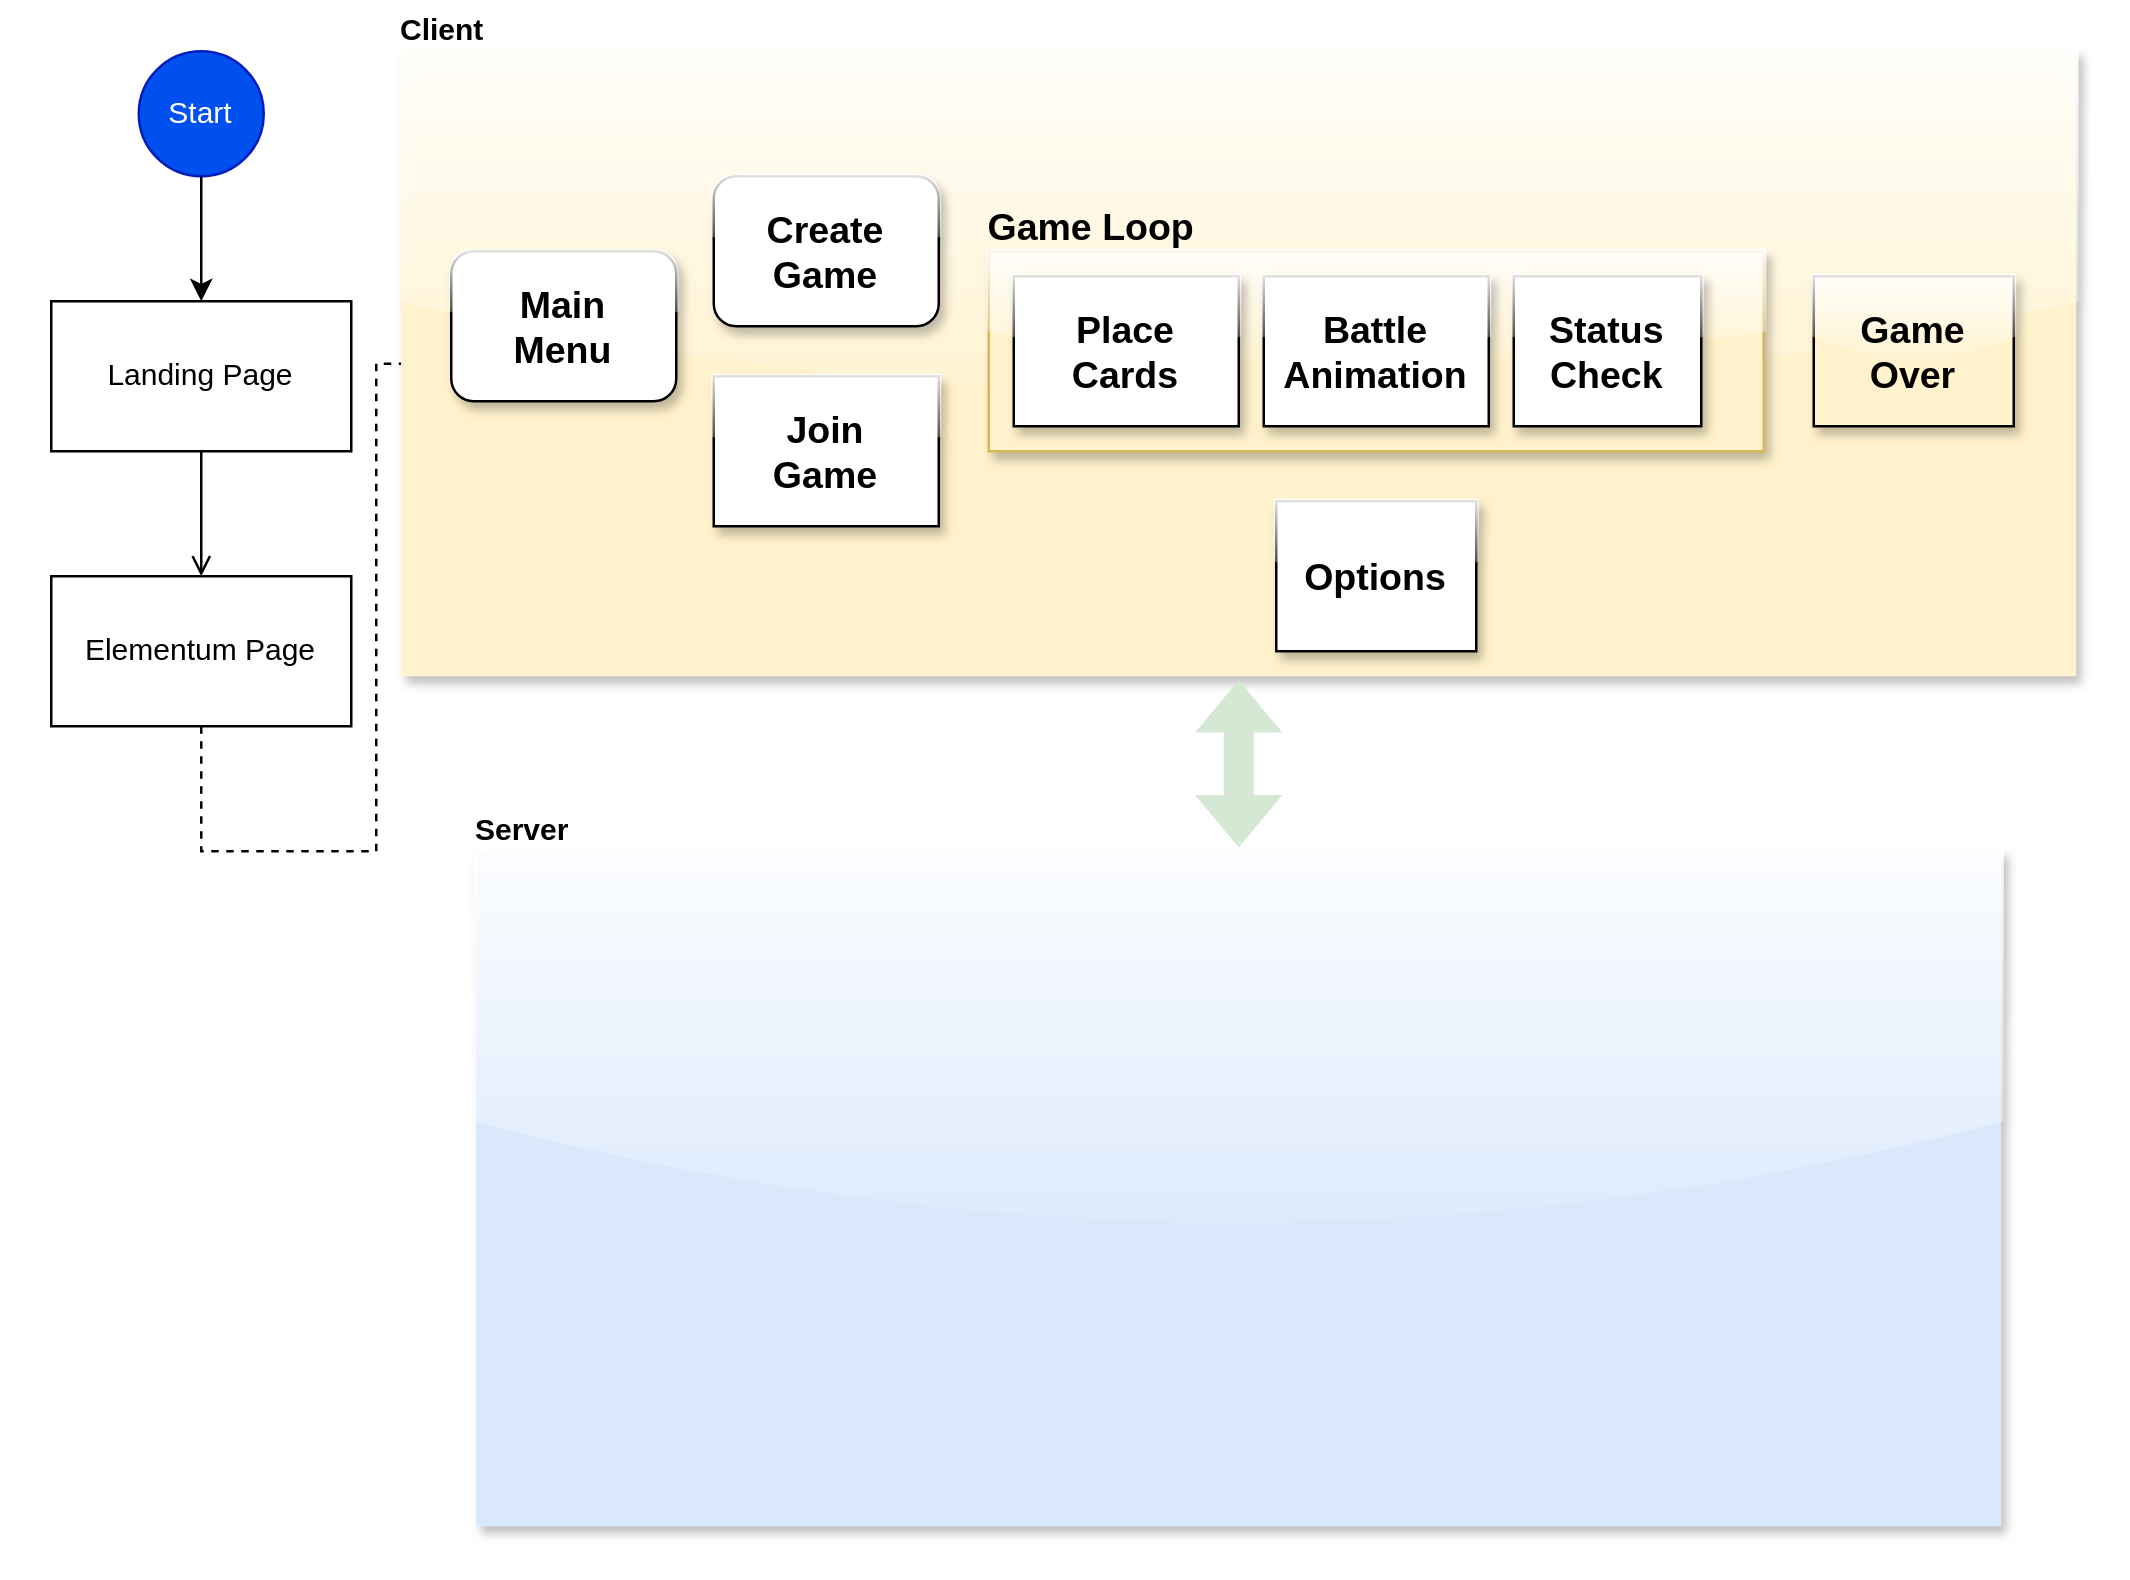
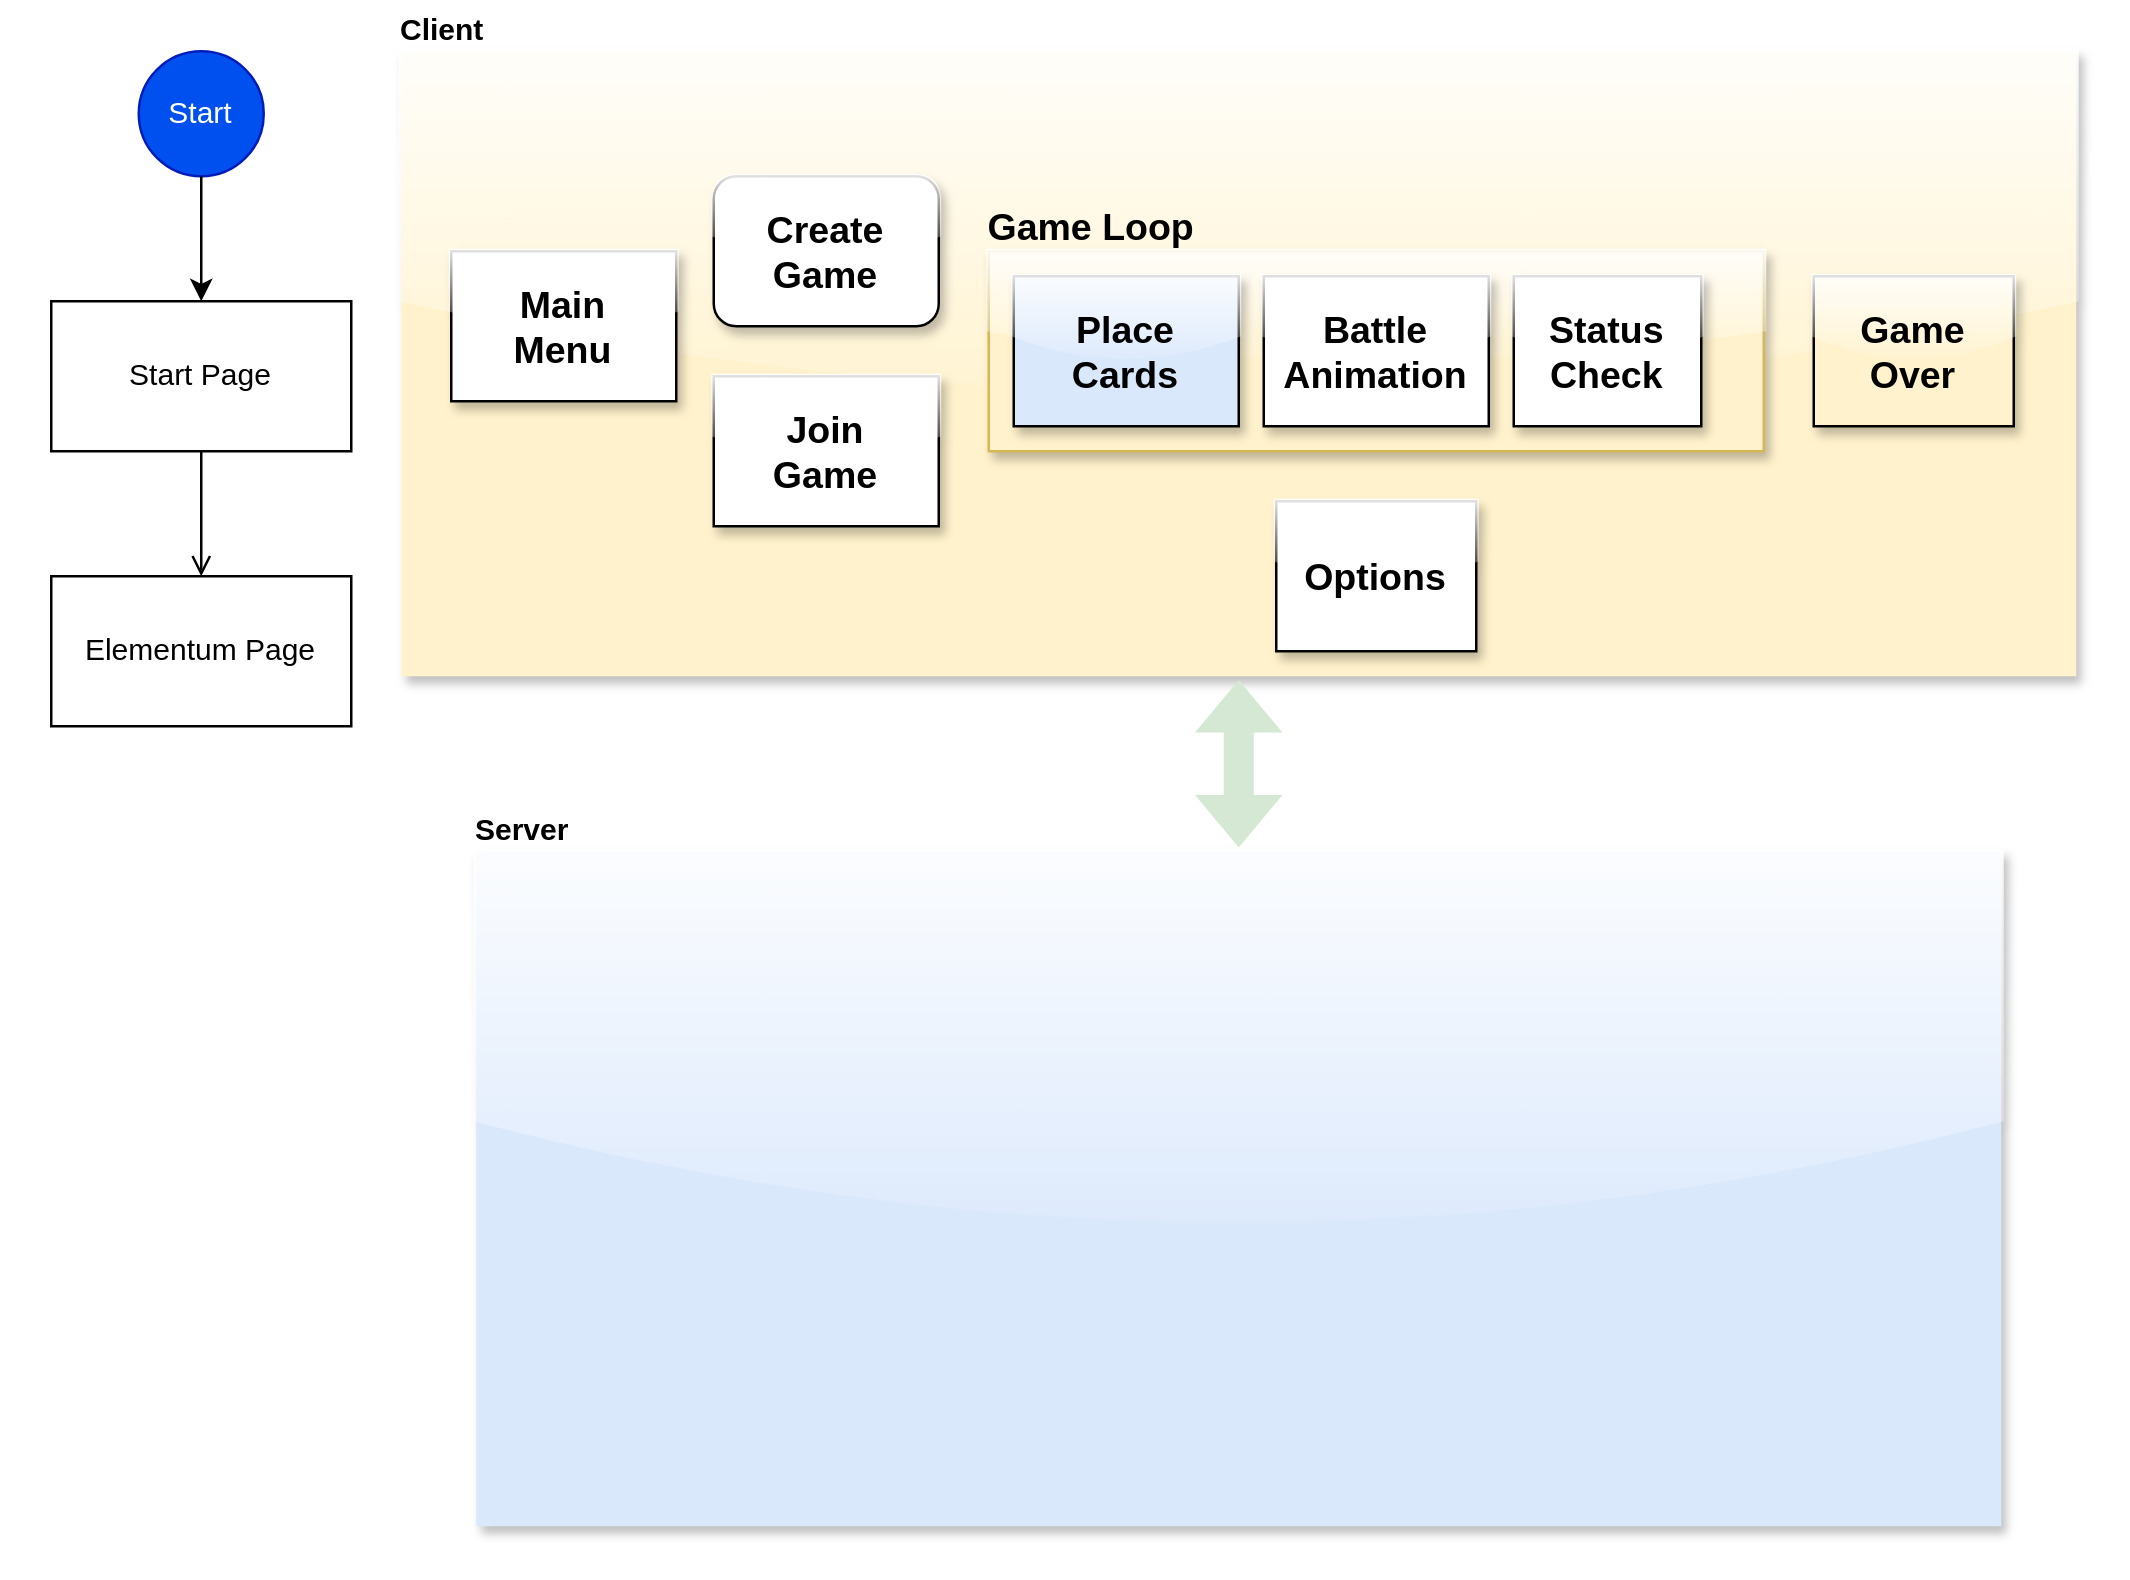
node "Main Menu": shape rounded rectangle -> rectangle
node "Place Cards": fillcolor #ffffff -> #dae8fc
node "Landing Page": label "Landing Page" -> "Start Page"
edge "Client" -- "Elementum Page": removed
